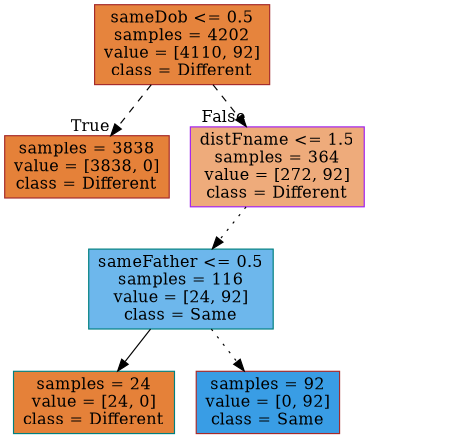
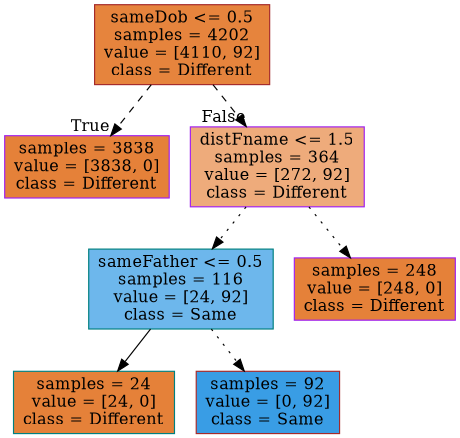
node "samples = 3838 value = [3838, 0] class = Different": color brown -> purple
node "samples = 248 value = [248, 0] class = Different": added
